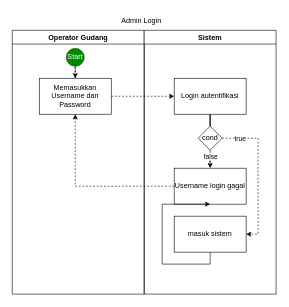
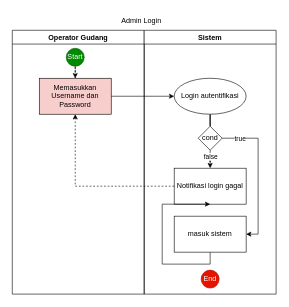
node "Memasukkan Username dan Password": fillcolor #ffffff -> #f8cecc
edge "Memasukkan Username dan Password" -> "Login autentifikasi": style dashed -> solid
node "Login autentifikasi": shape rectangle -> ellipse
edge "cond" -> "masuk sistem": style dashed -> solid
node "Username login gagal": label "Username login gagal" -> "Notifikasi login gagal"
node "End": added
